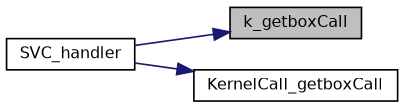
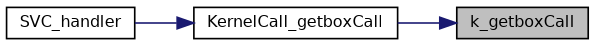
edge "SVC_handler" -> "k_getboxCall": now "KernelCall_getboxCall" -> "k_getboxCall"
